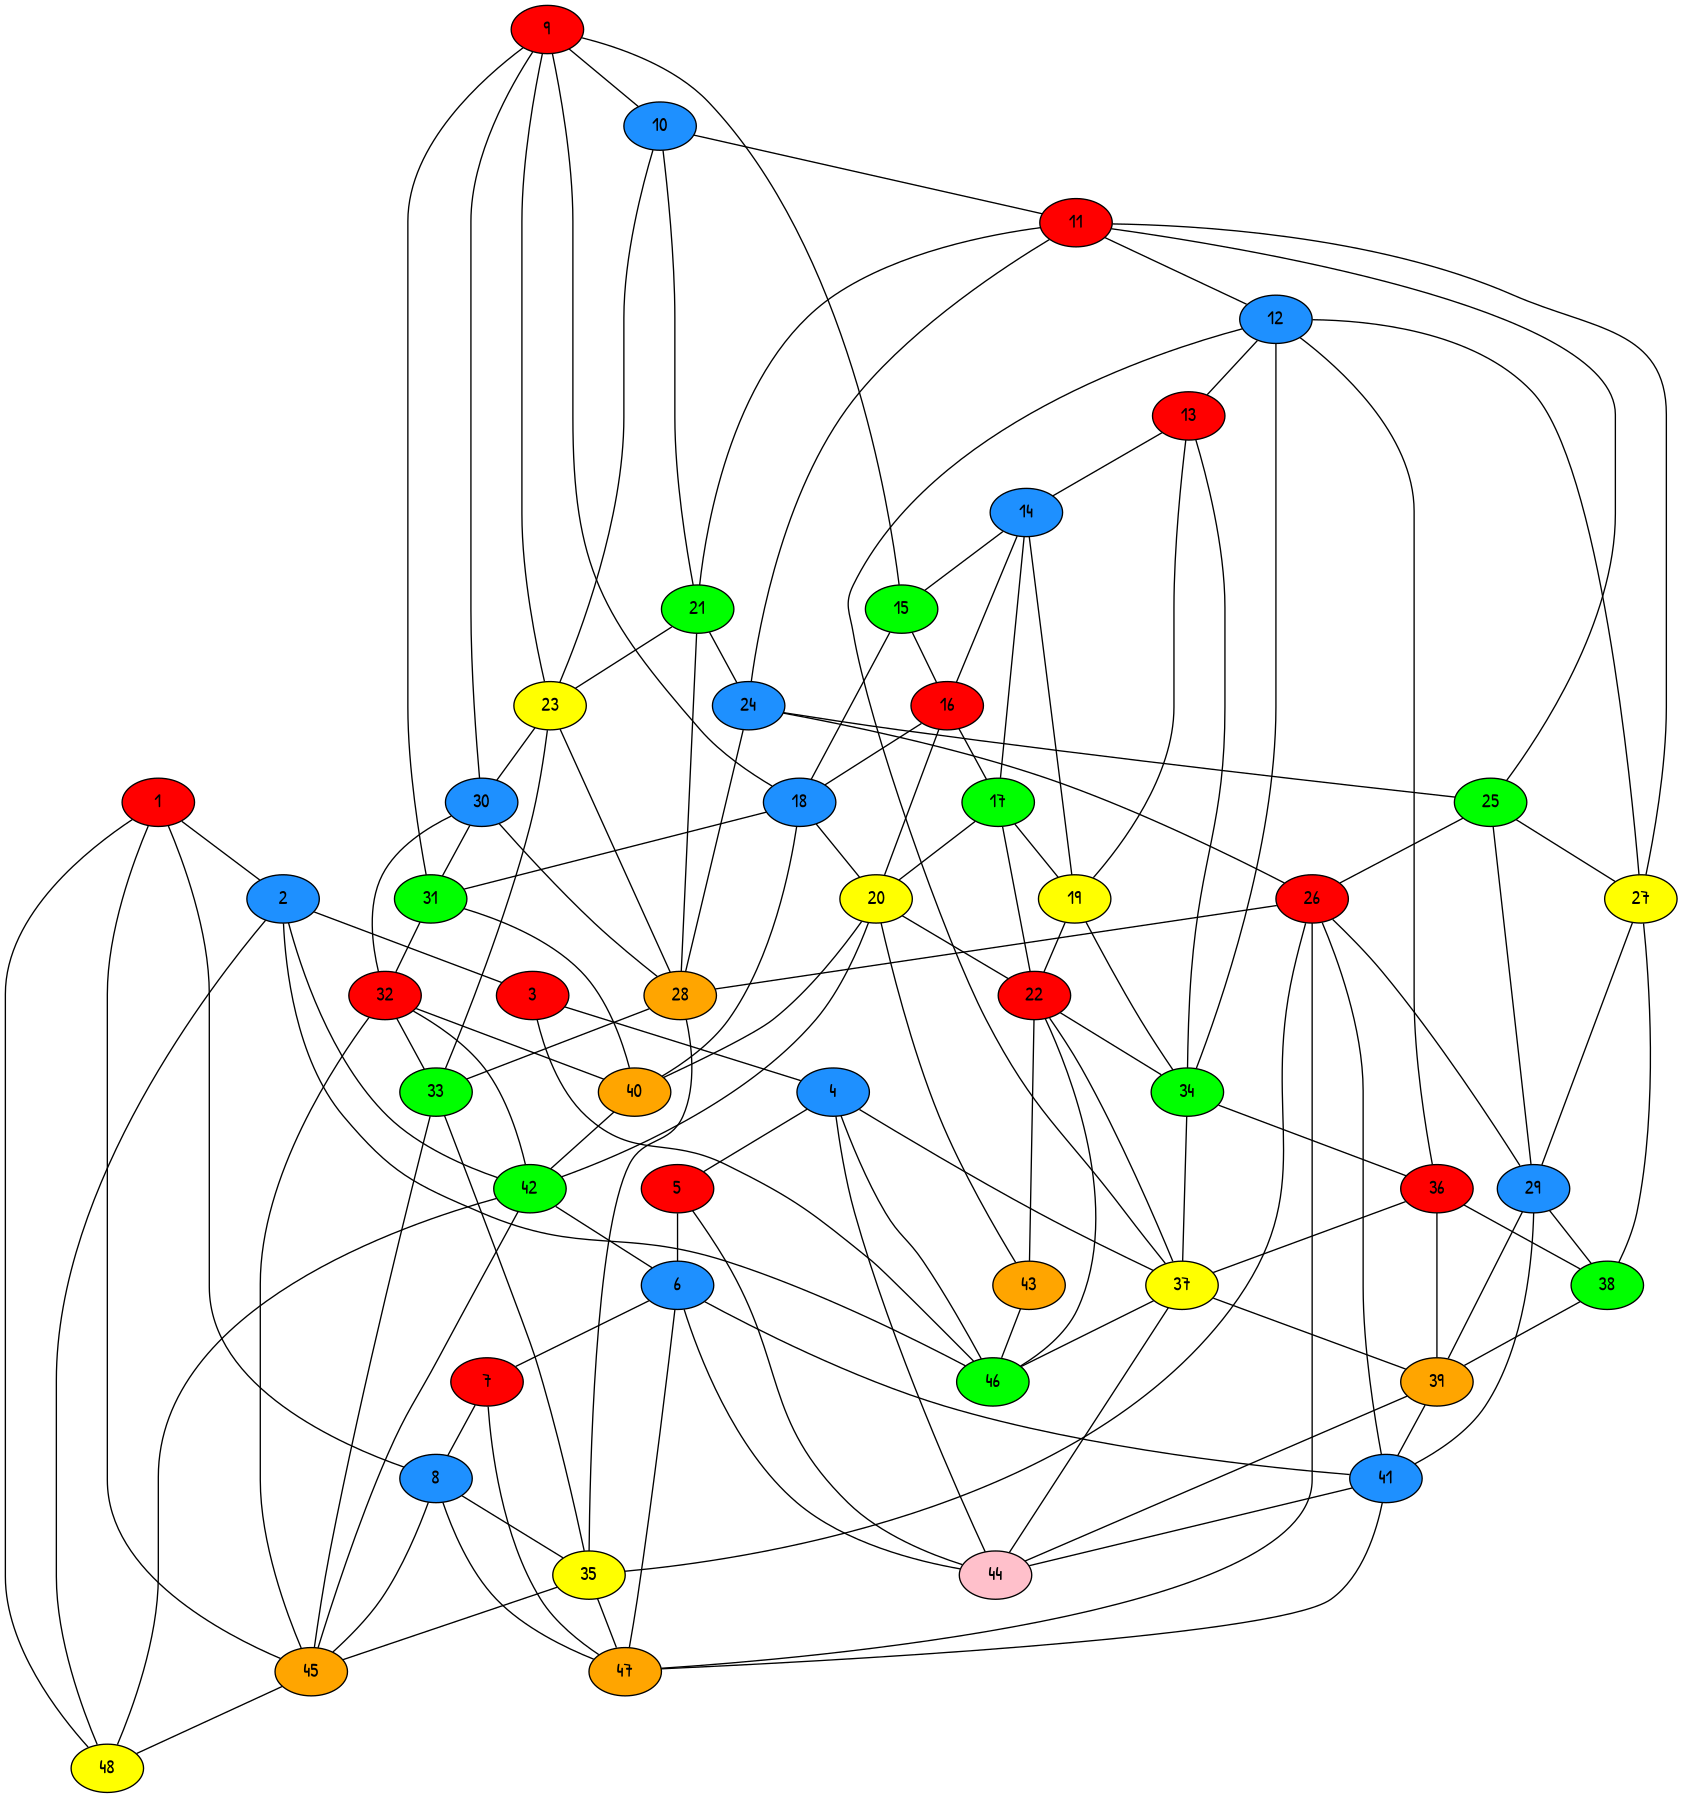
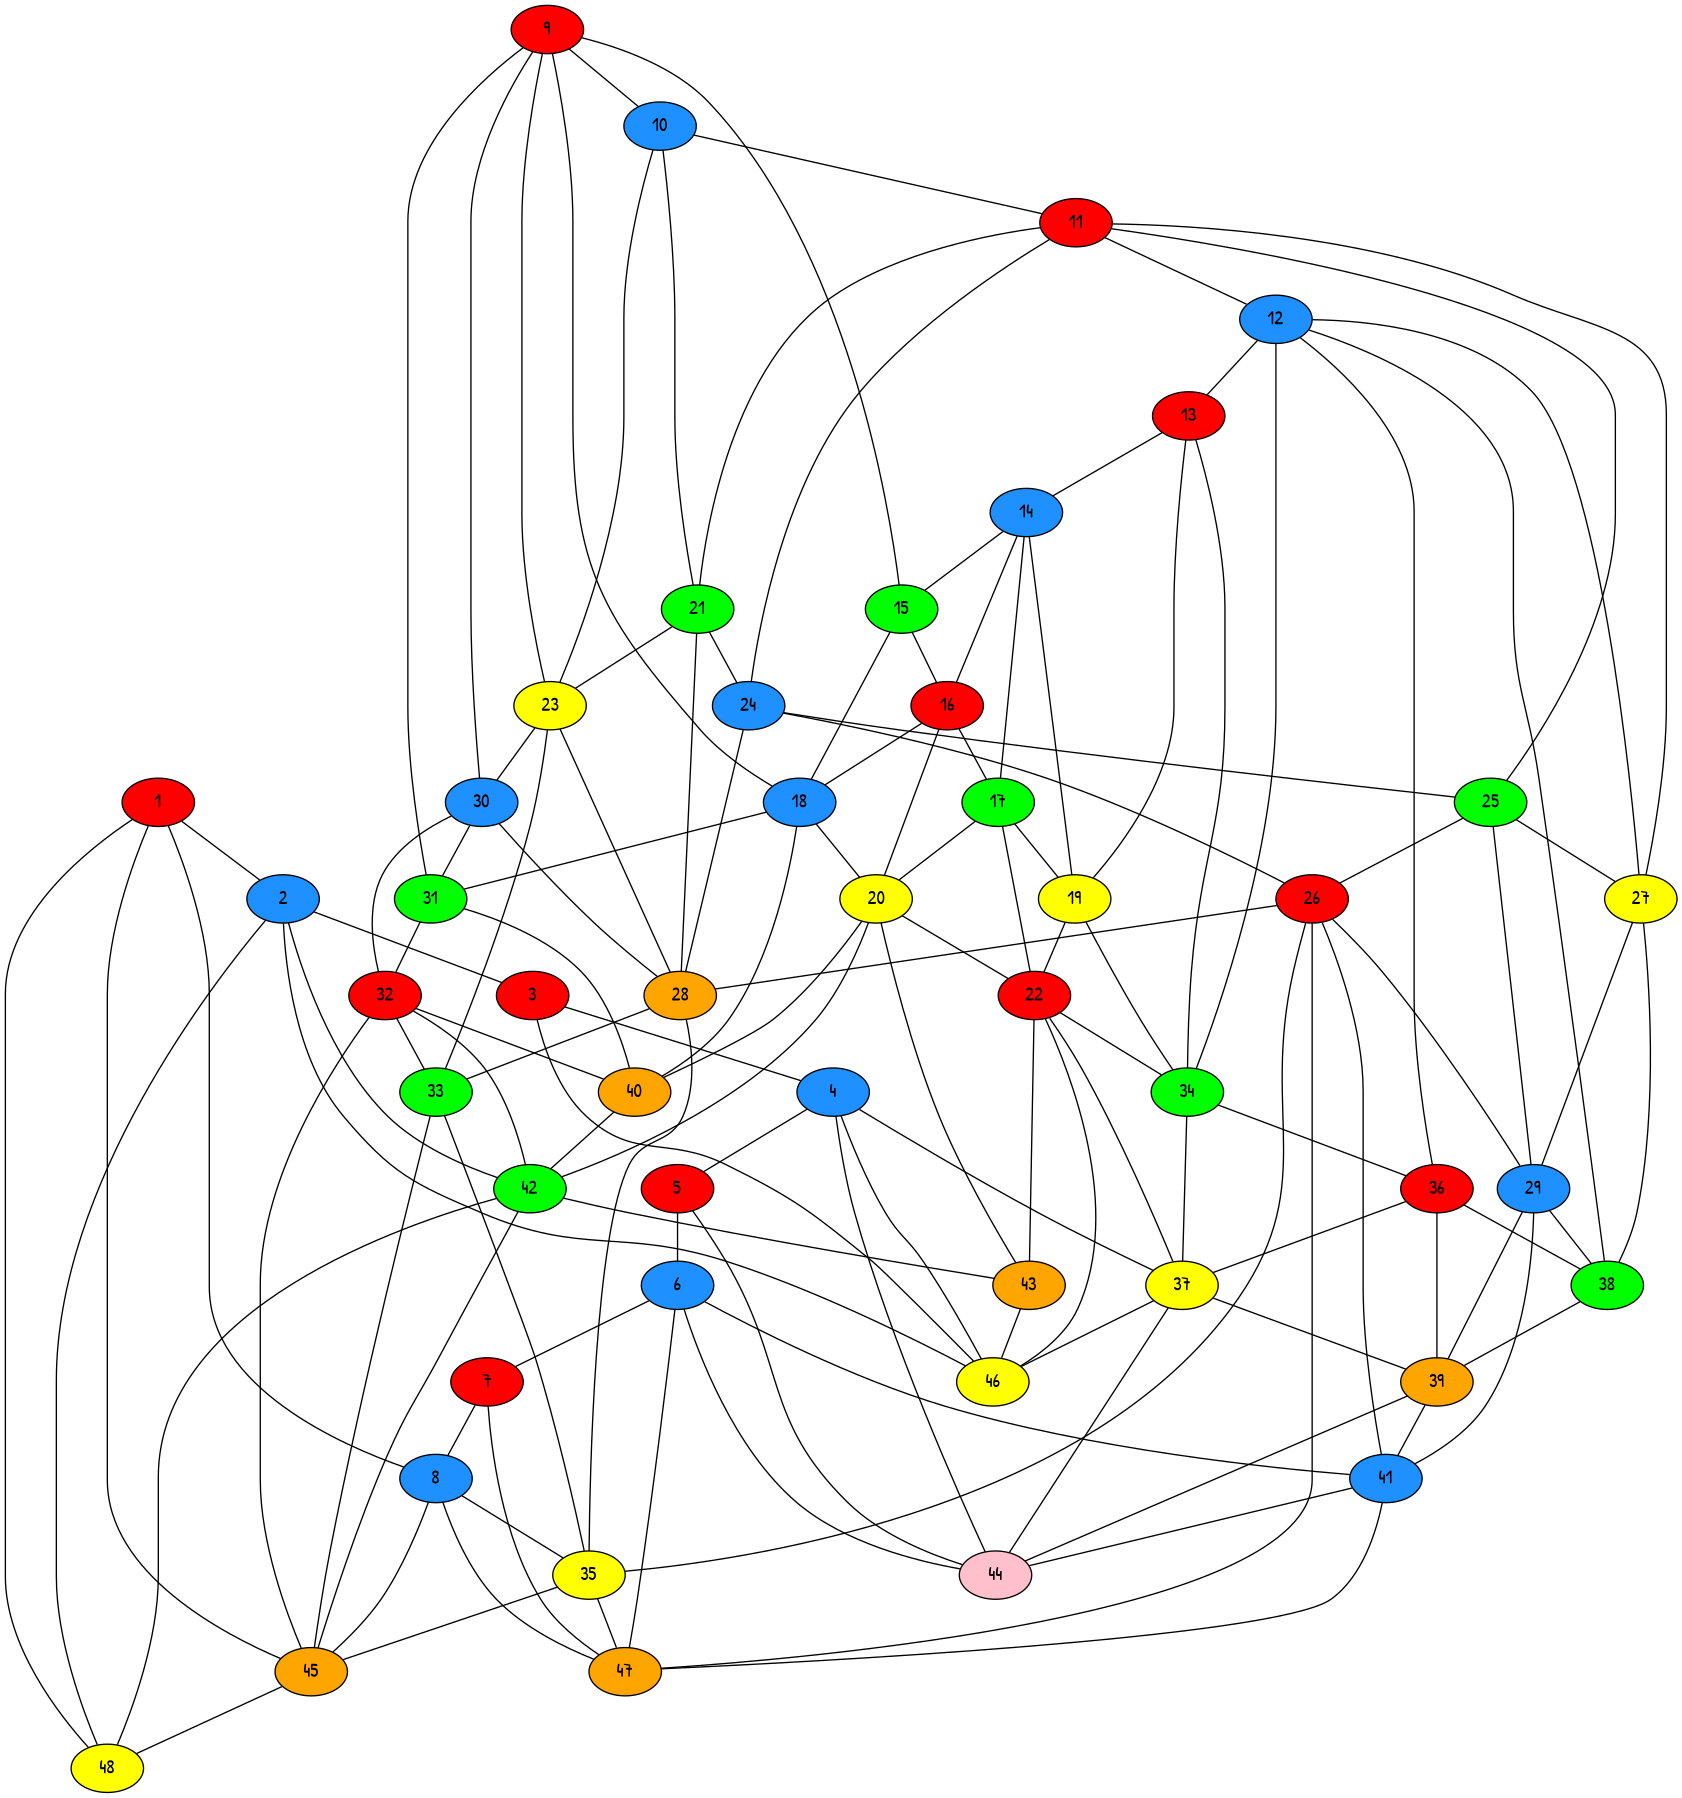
edge "12" -- "37": now "12" -- "38"
edge "42" -- "6": now "42" -- "43"
node "46": fillcolor green -> yellow
